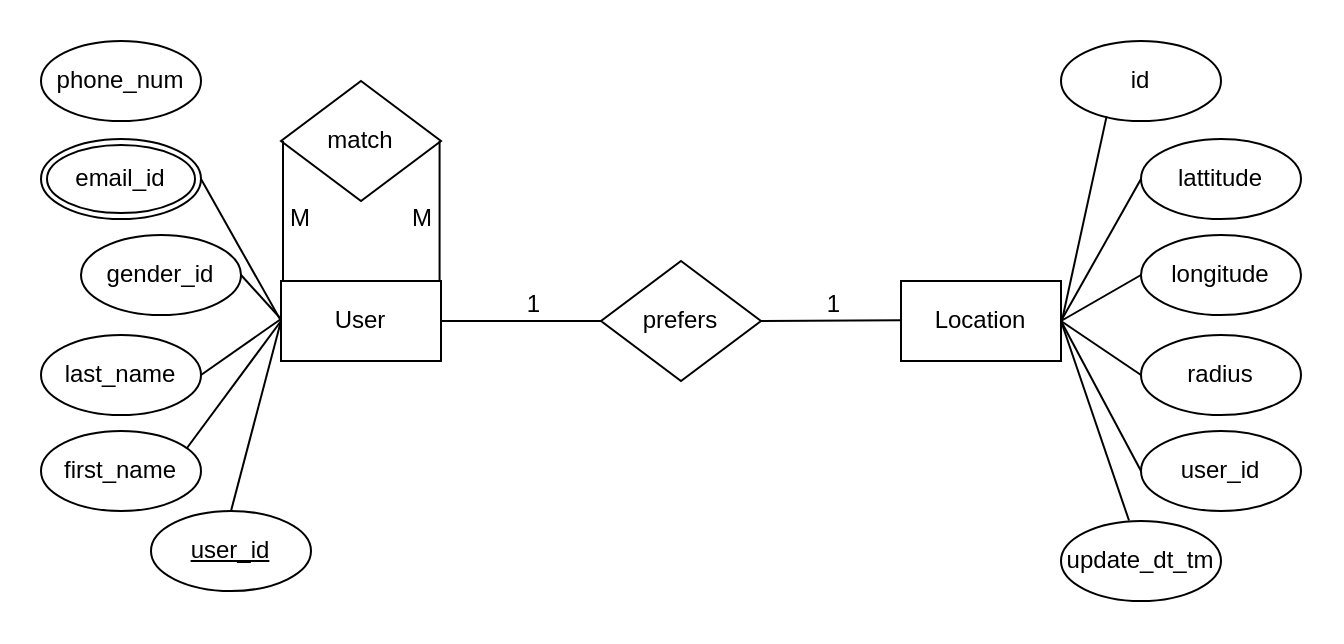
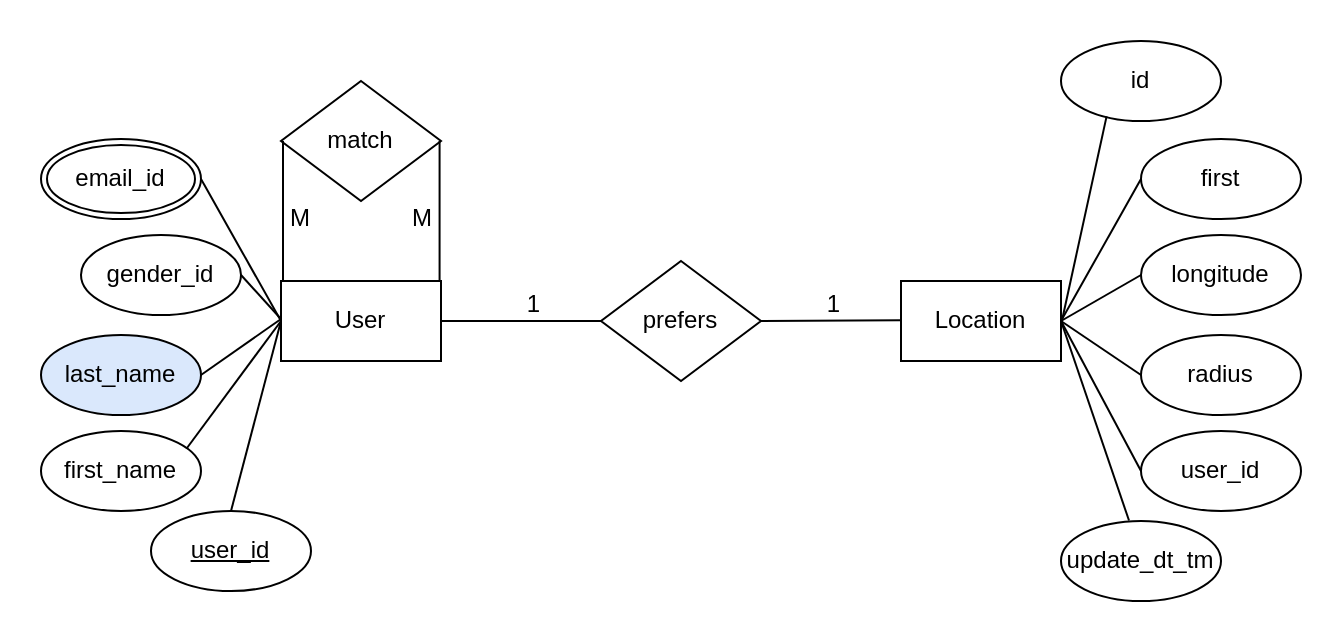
node "phone_num": removed
node "lattitude": label "lattitude" -> "first"
node "last_name": fillcolor #ffffff -> #dae8fc
